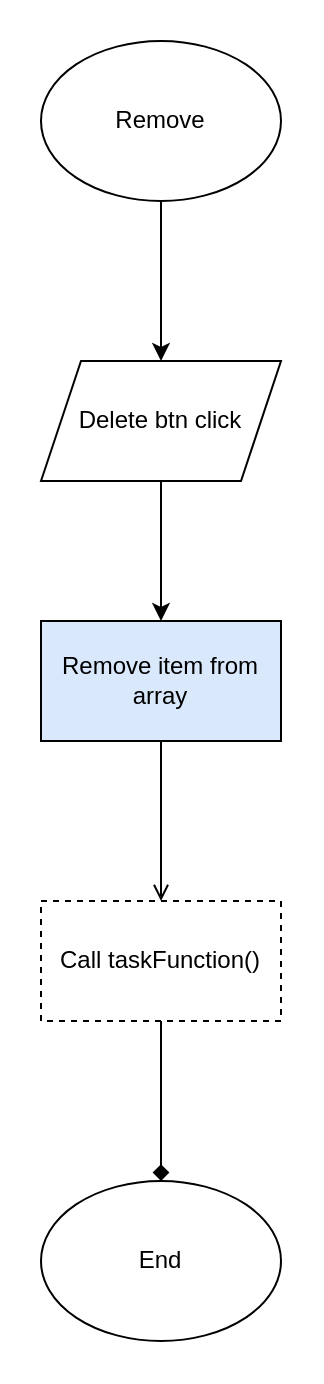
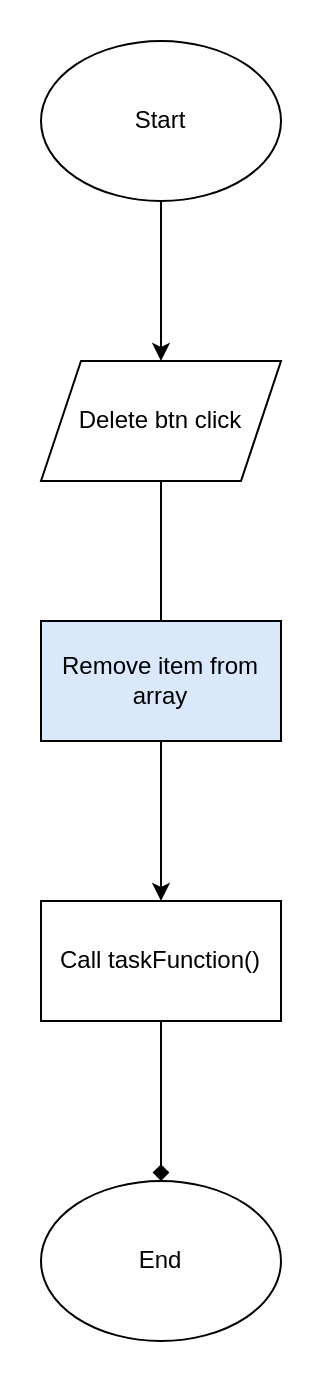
node "Remove": label "Remove" -> "Start"
edge "Delete btn click" -> "Remove item from array": arrowhead classic -> none
edge "Remove item from array" -> "Call taskFunction()": arrowhead open -> classic
node "Call taskFunction()": style dashed -> solid
